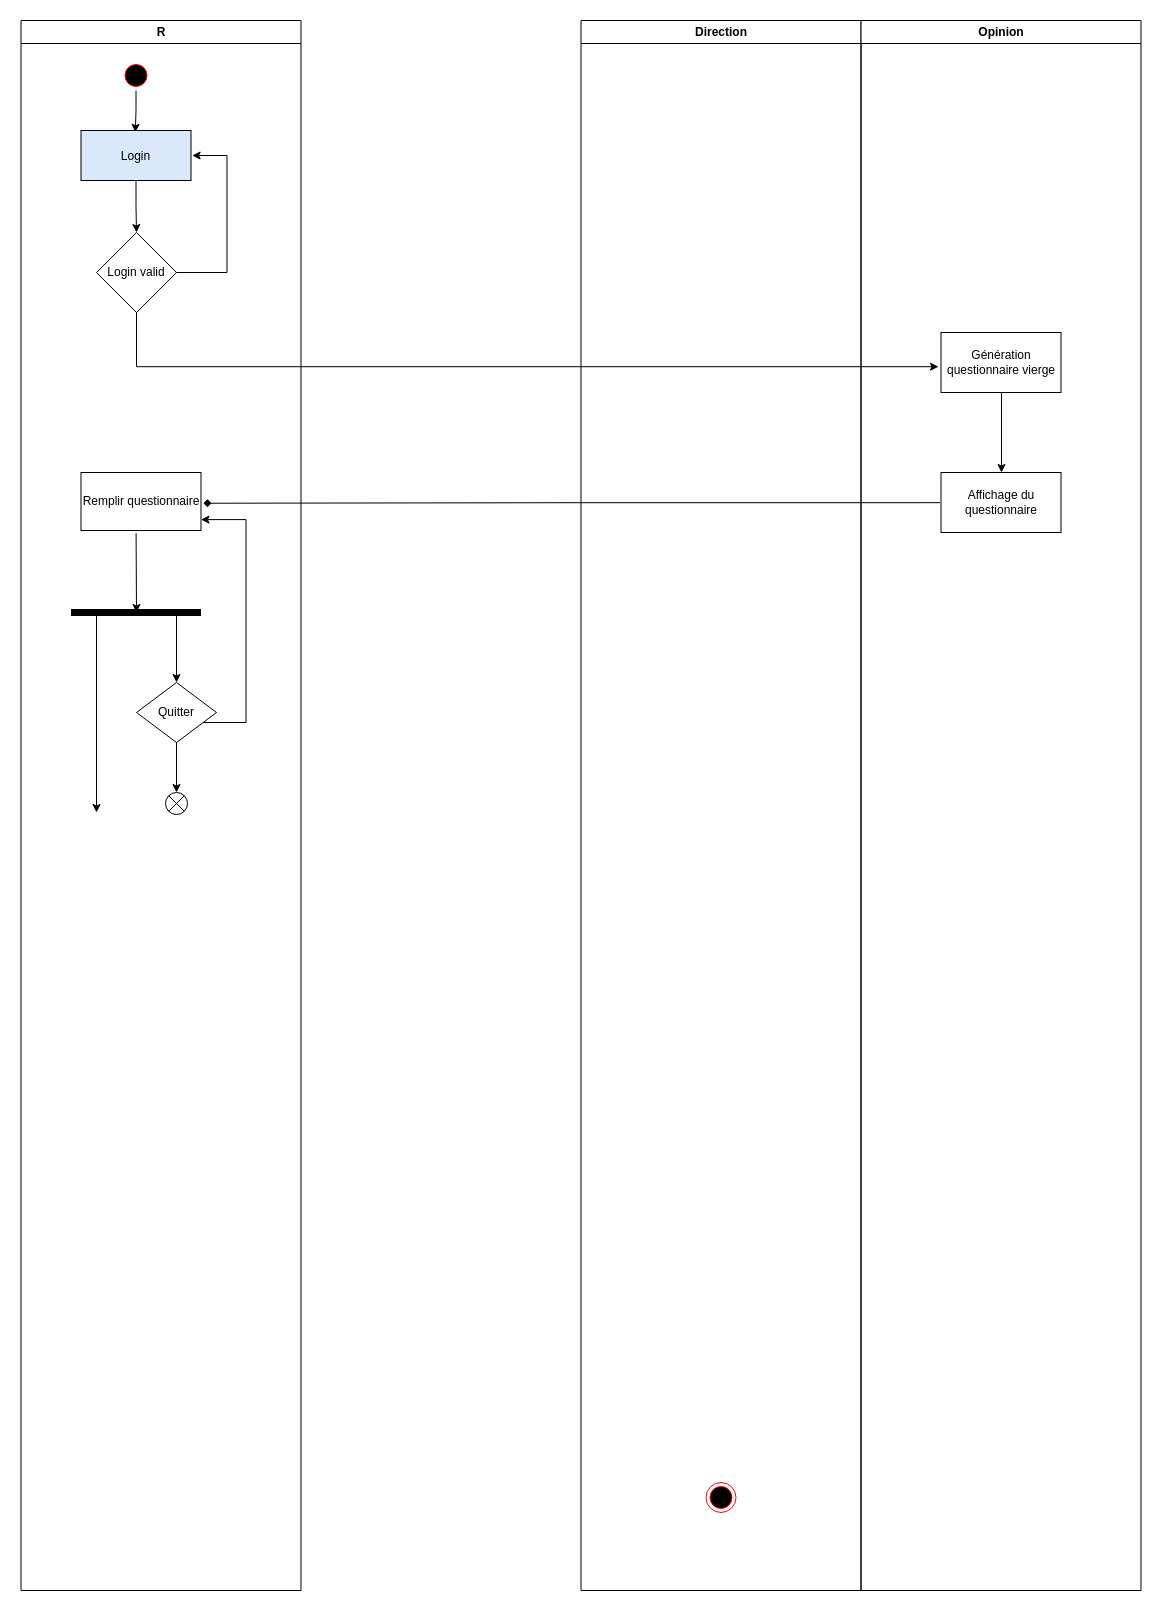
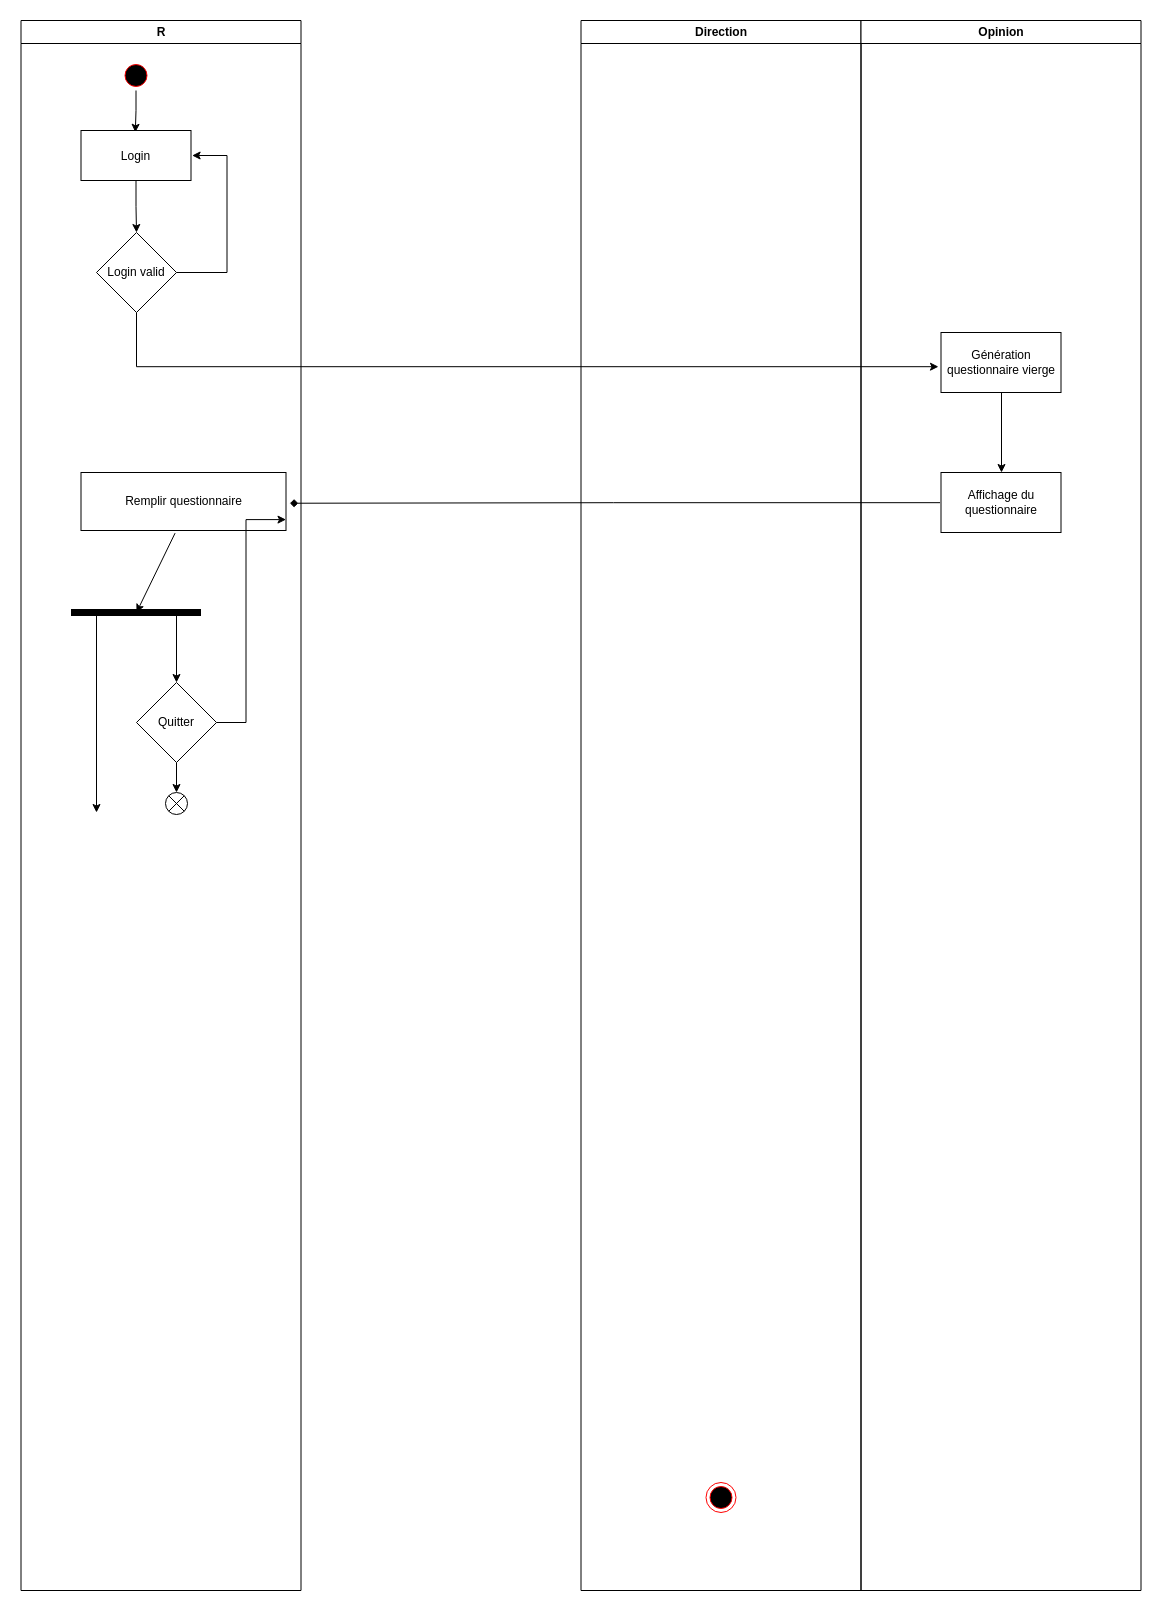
node "Login": fillcolor #dae8fc -> #ffffff
node "Remplir questionnaire": size 120x58 -> 205x58
node "Quitter": size 80x60 -> 80x80
